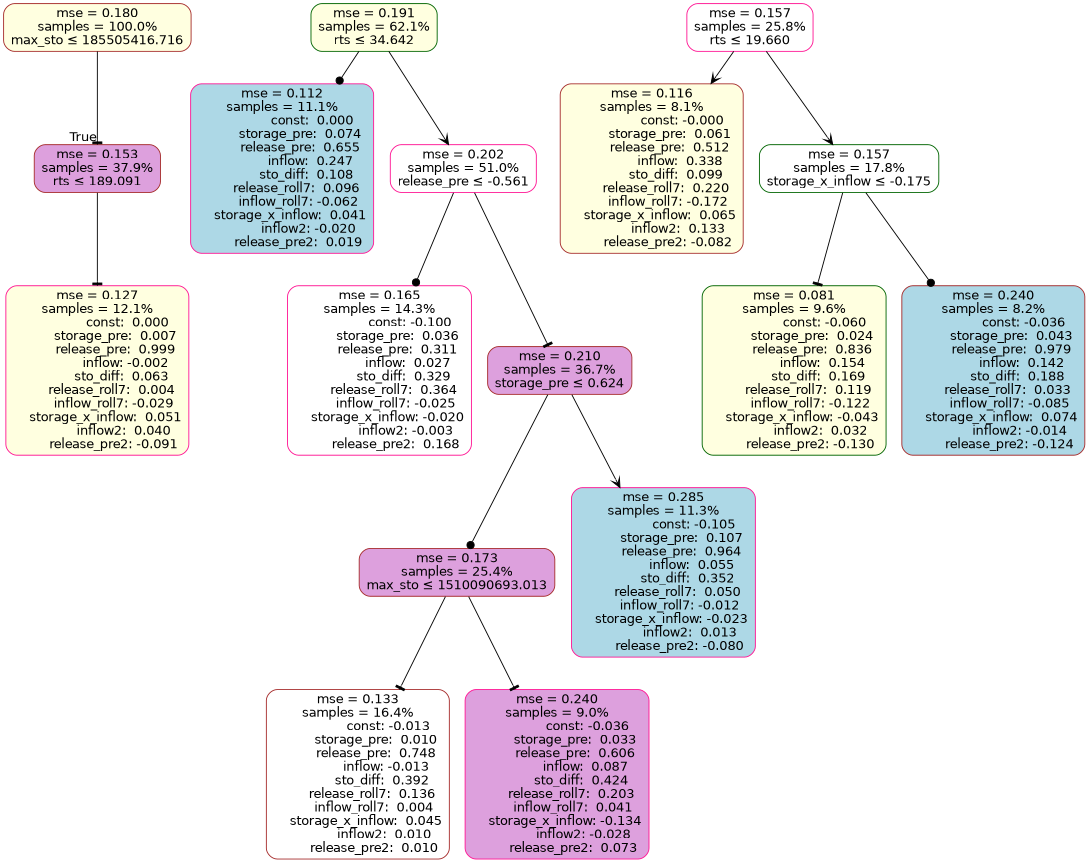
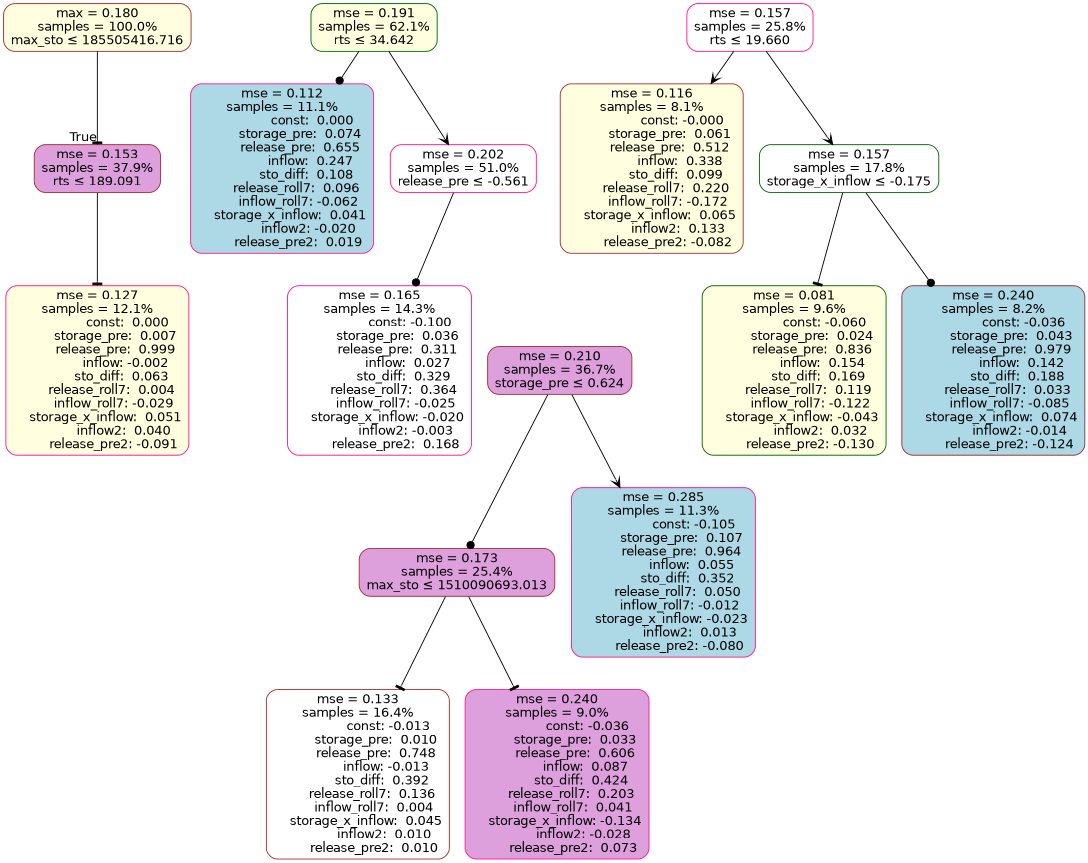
node "mse = 0.180 samples = 100.0% max_sto ≤ 185505416.716": label "mse = 0.180 samples = 100.0% max_sto ≤ 185505416.716" -> "max = 0.180 samples = 100.0% max_sto ≤ 185505416.716"
edge "mse = 0.202 samples = 51.0% release_pre ≤ -0.561" -> "mse = 0.210 samples = 36.7% storage_pre ≤ 0.624": removed
